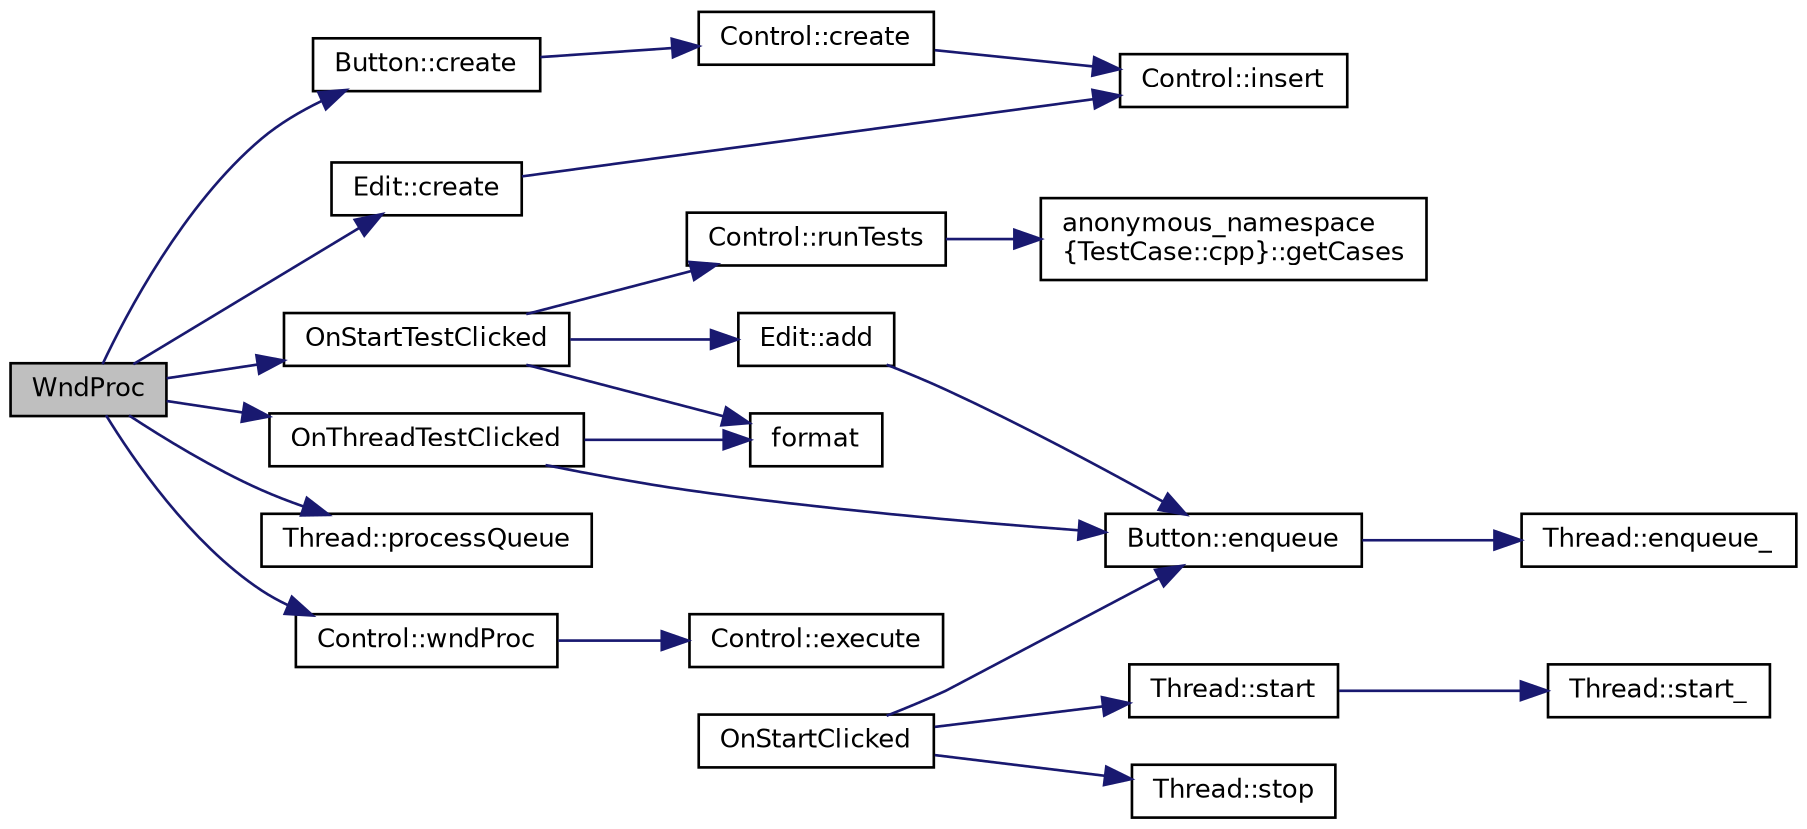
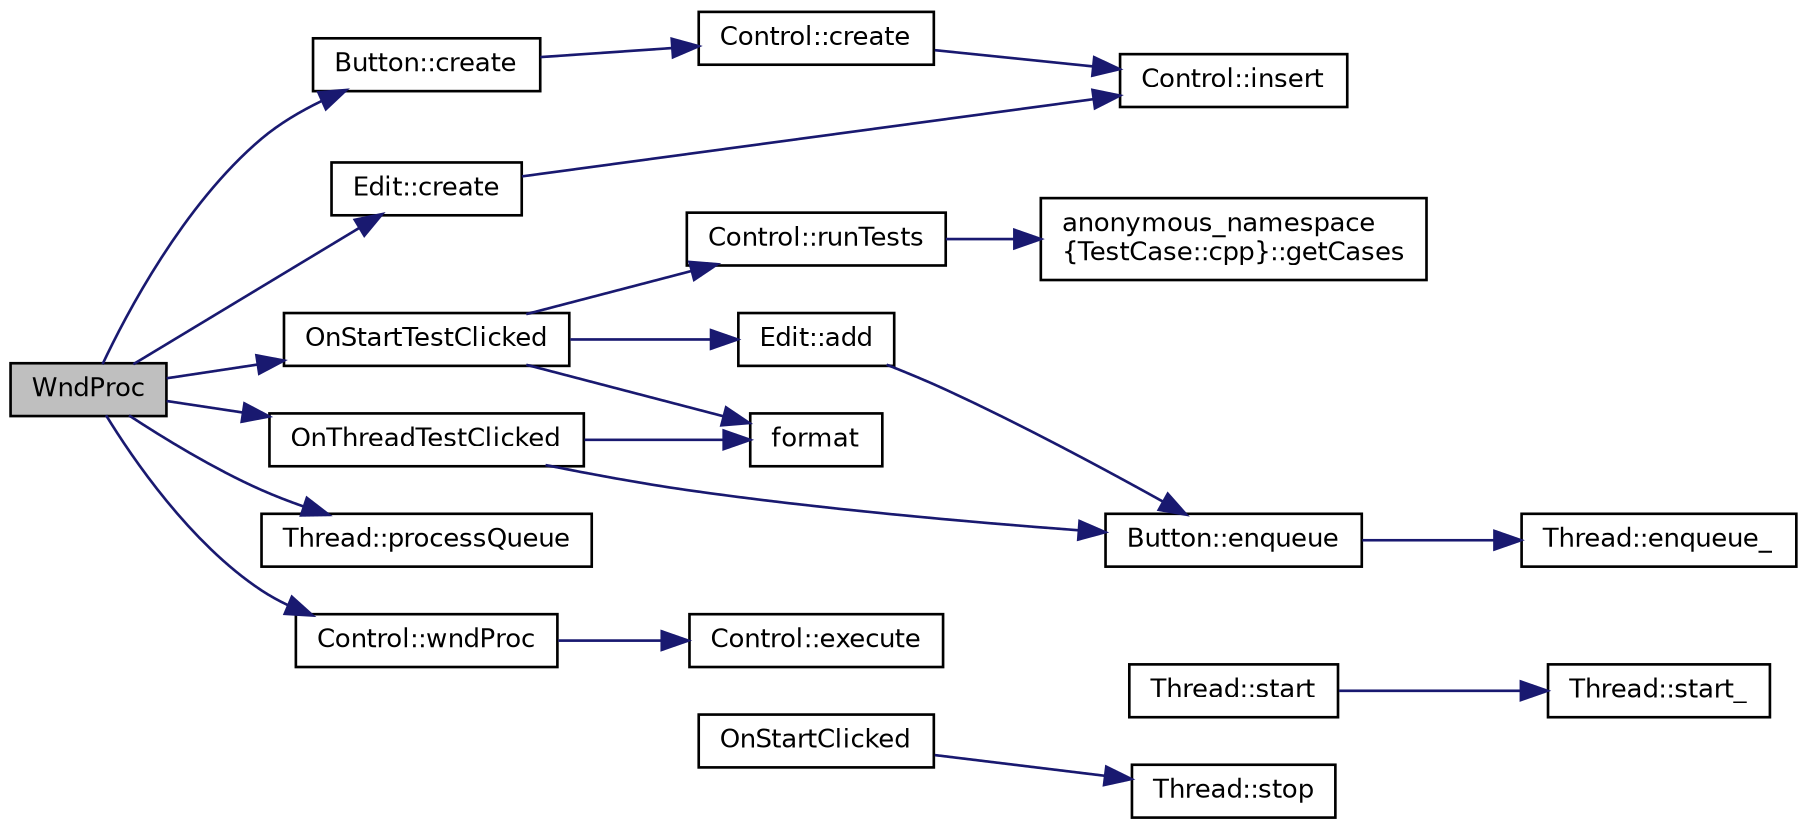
edge "OnStartClicked" -> "Button::enqueue": removed
edge "OnStartClicked" -> "Thread::start": removed
